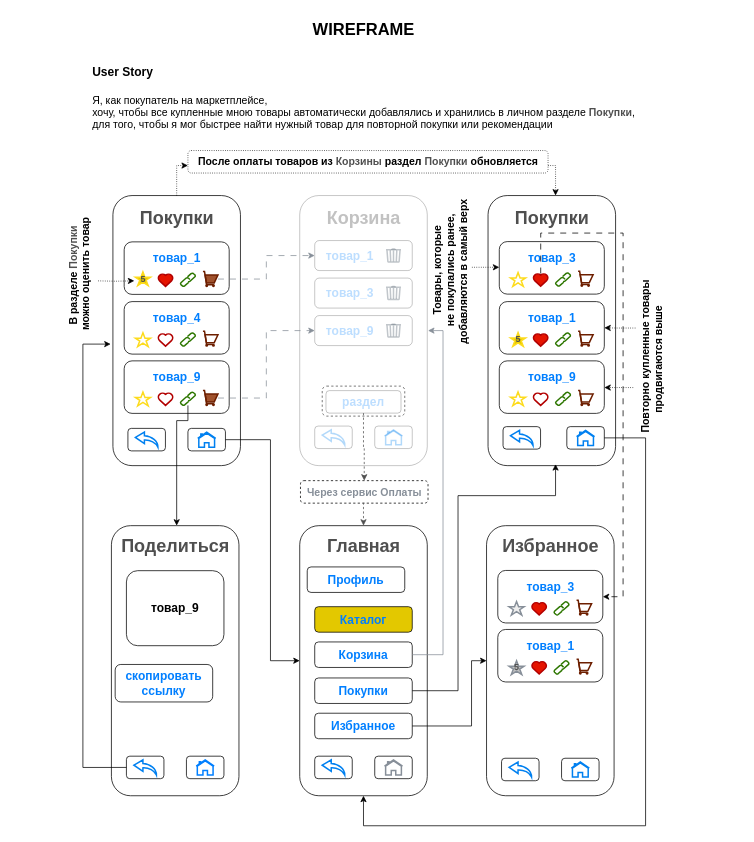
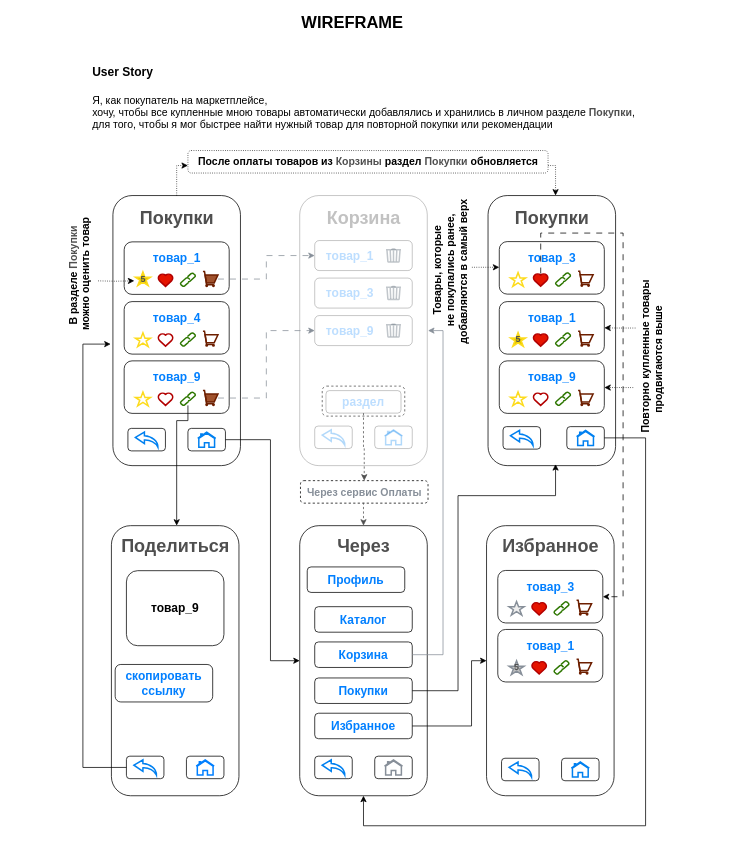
node "WIREFRAME": moved (363, 30) -> (352, 23)
node "Главная": label "Главная" -> "Через"
node "Каталог": fillcolor #e3c800 -> #ffffff
